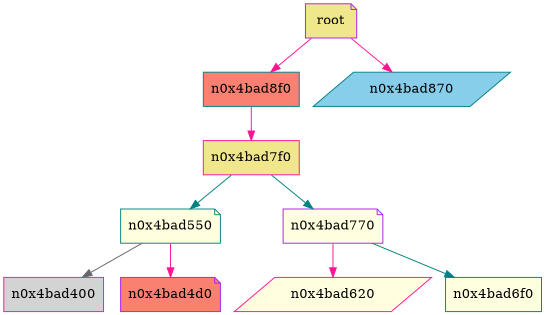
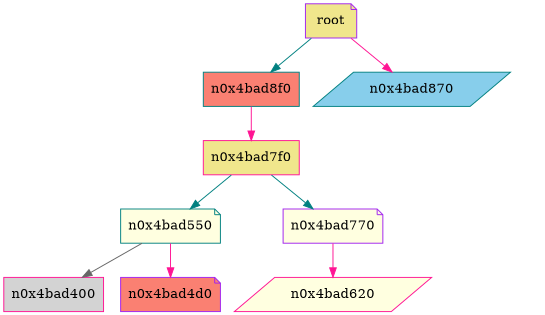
edge "root" -> "n0x4bad8f0": color deeppink -> teal
node "n0x4bad6f0": removed
